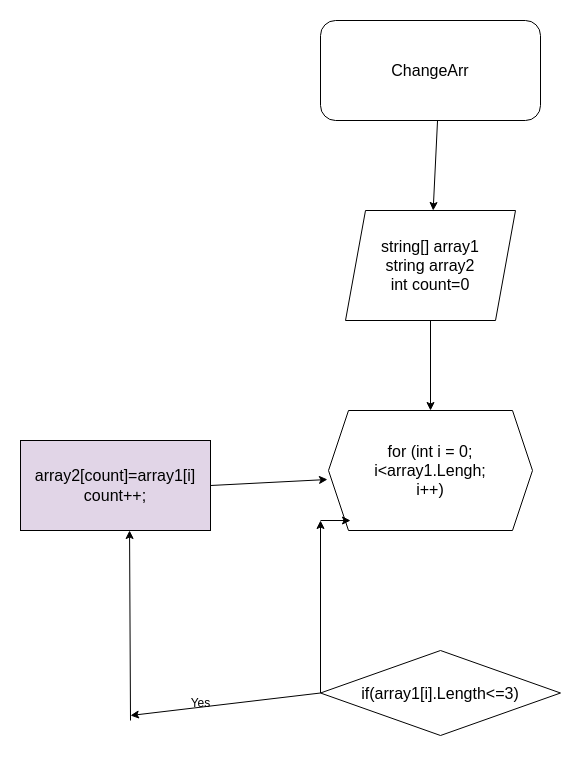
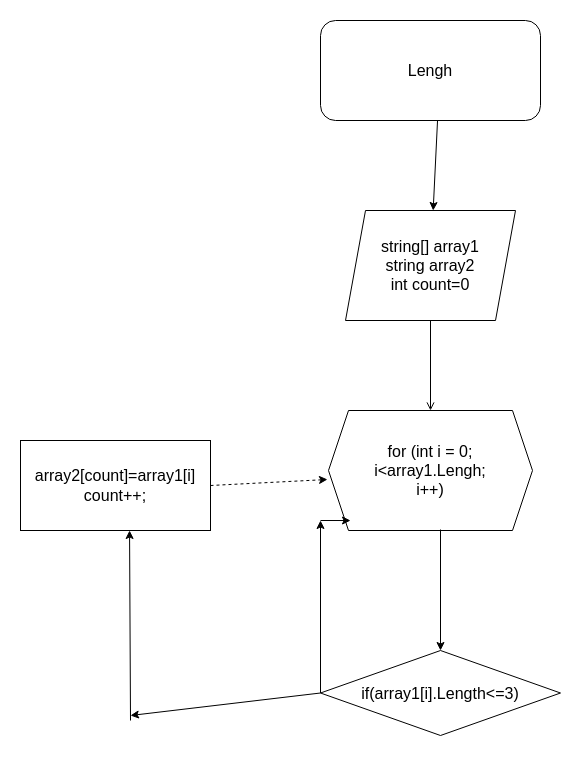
node "ChangeArr": label "ChangeArr" -> "Lengh"
edge "string[] array1 string array2 int count=0" -> "for (int i = 0; i<array1.Lengh; i++)": arrowhead classic -> open
edge "array2[count]=array1[i] count++;" -> "for (int i = 0; i<array1.Lengh; i++)": style solid -> dashed
node "array2[count]=array1[i] count++;": fillcolor #e1d5e7 -> #ffffff
edge "for (int i = 0; i<array1.Lengh; i++)" -> "if(array1[i].Length<=3)": added
node "Yes": removed
